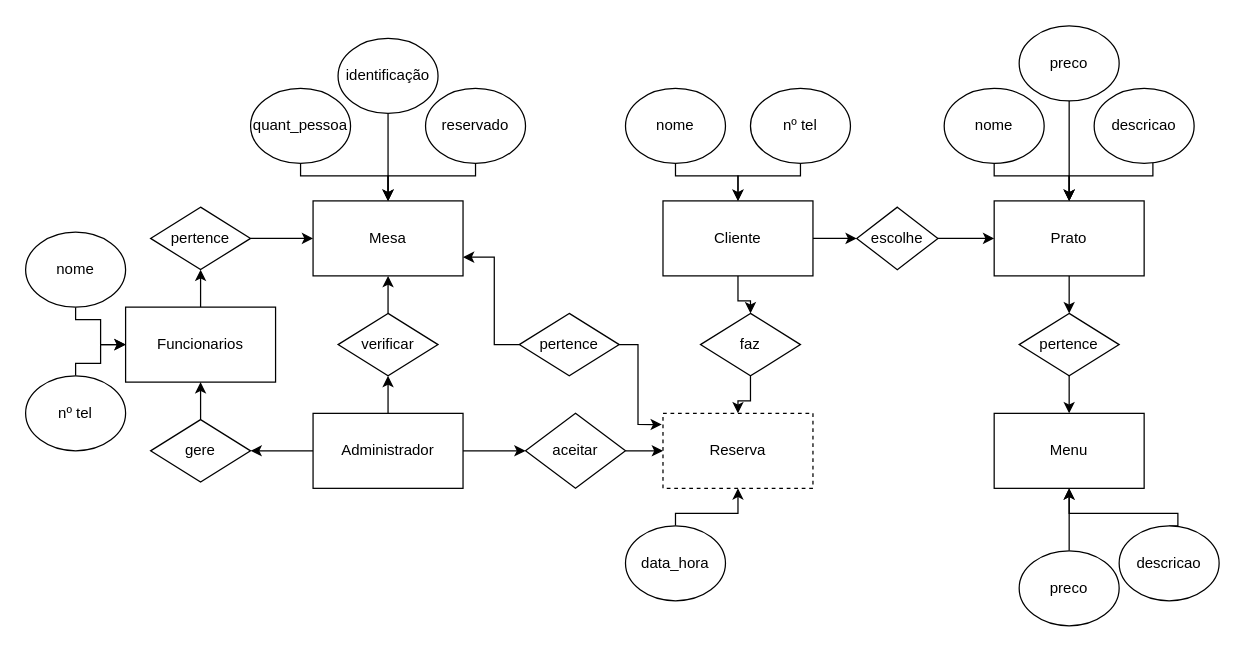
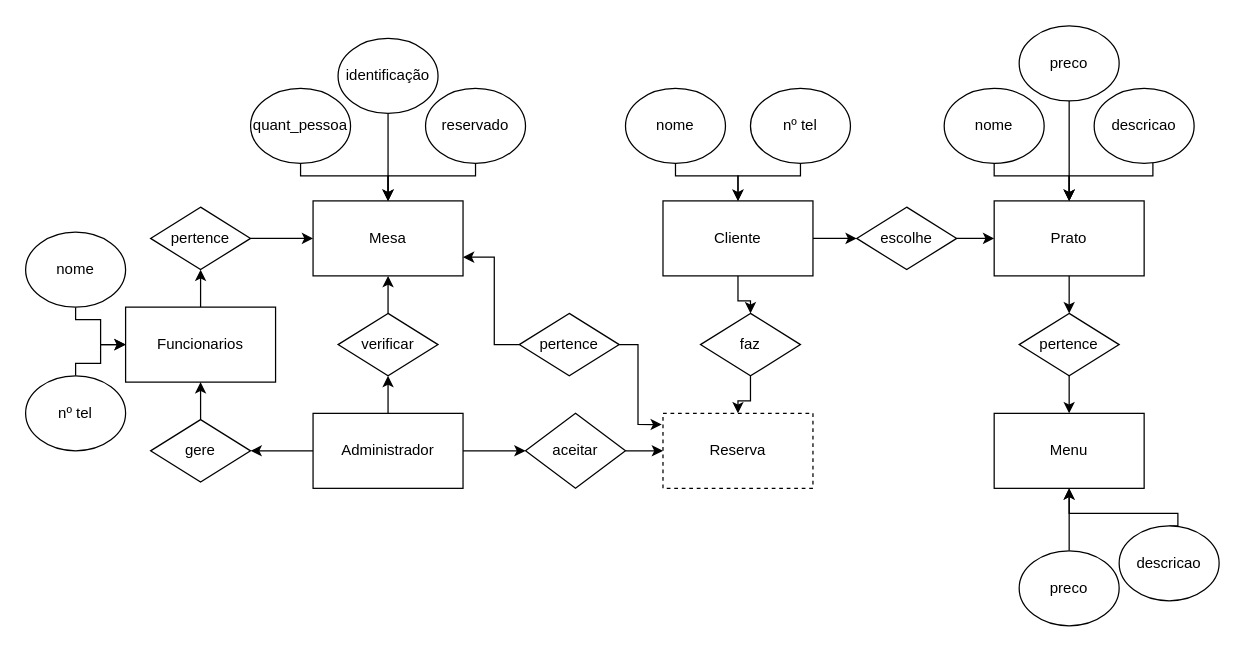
node "escolhe": size 81x63 -> 100x63
edge "data_hora" -> "Reserva": removed
node "data_hora": removed
